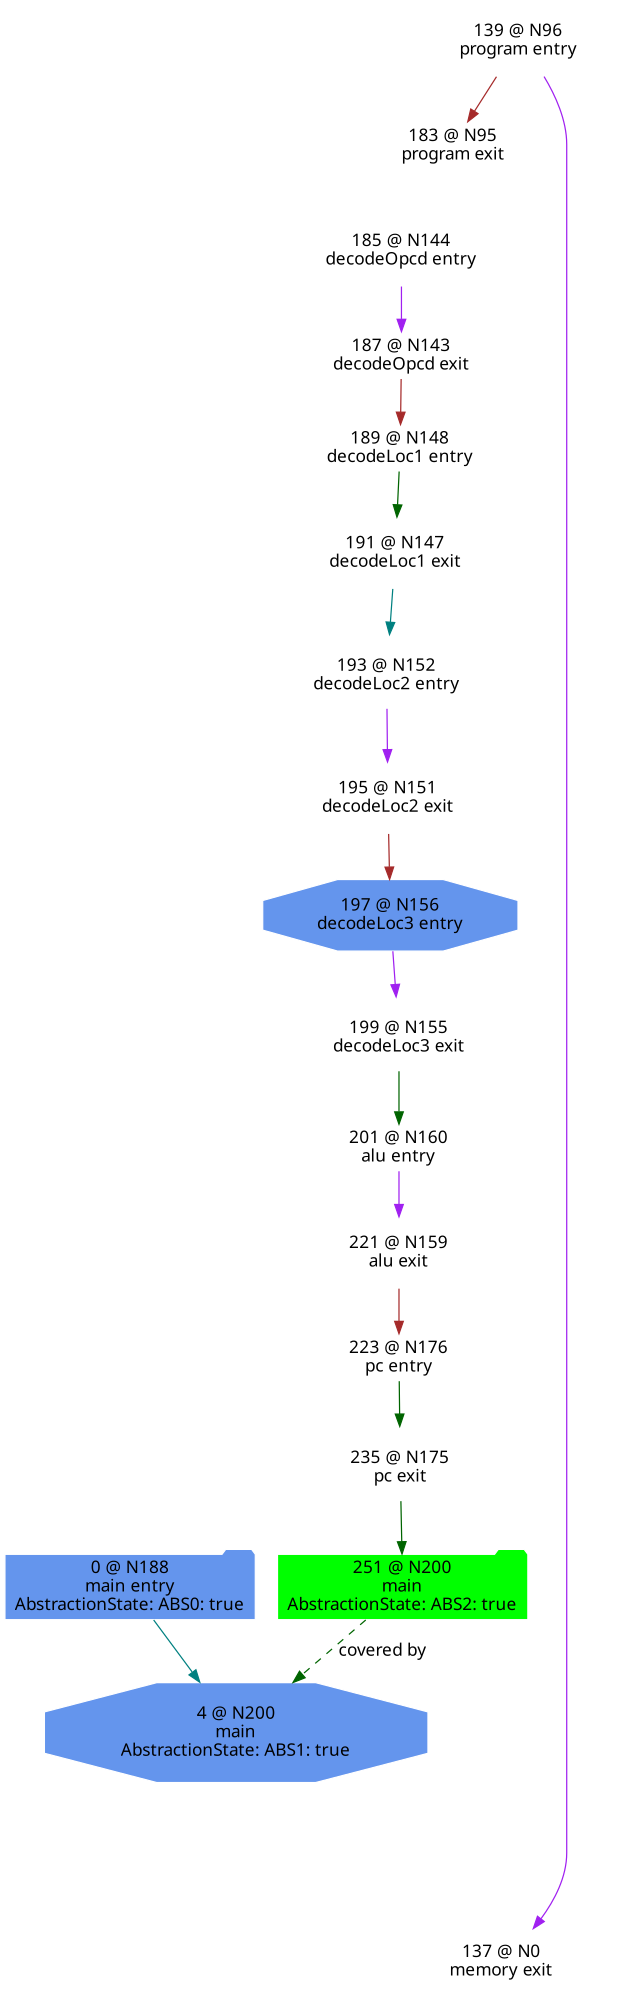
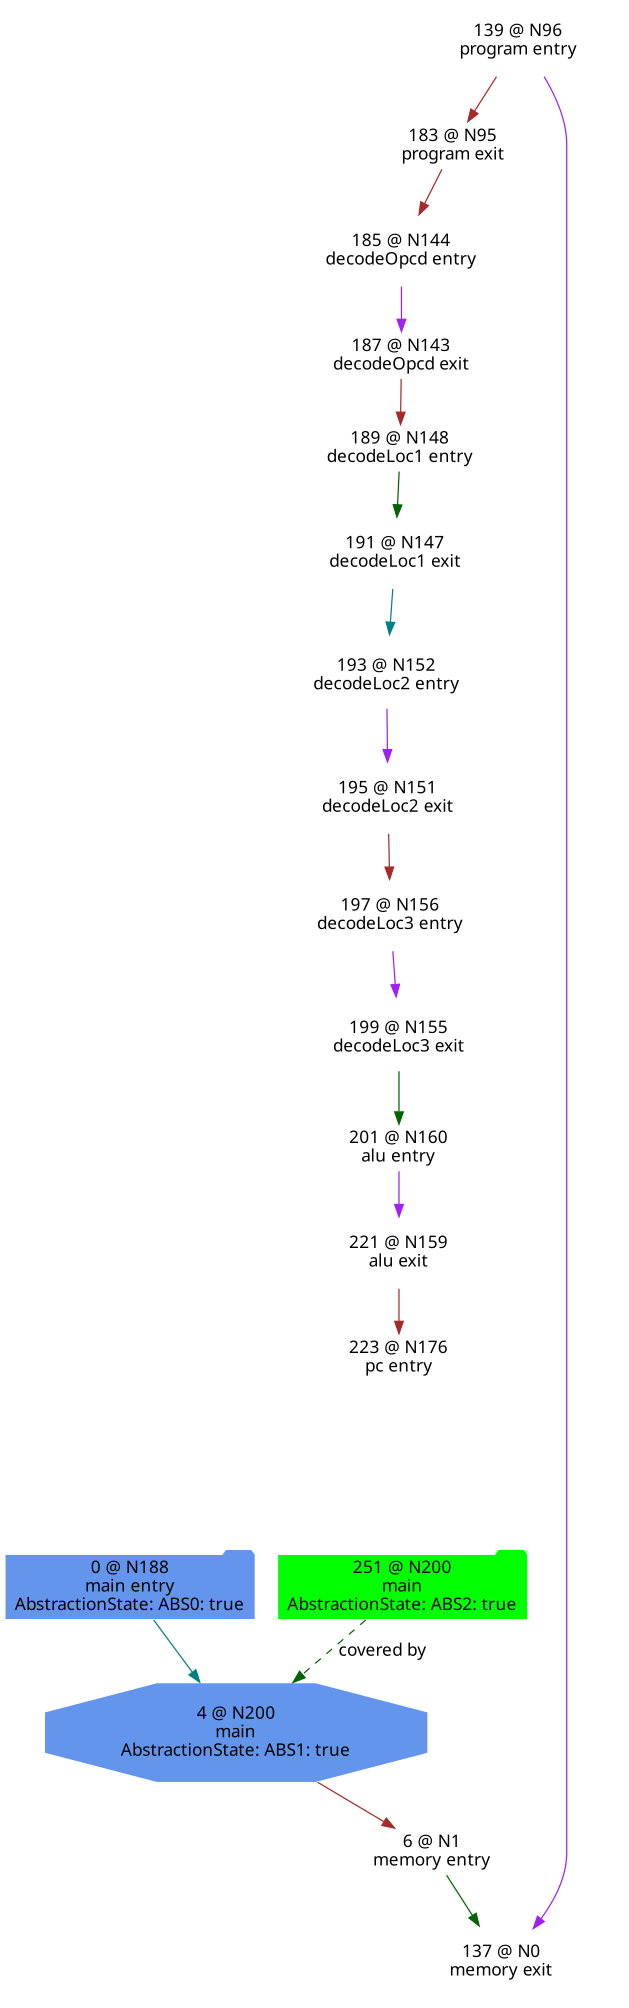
edge "183 @ N95 program exit" -> "185 @ N144 decodeOpcd entry": added
node "197 @ N156 decodeLoc3 entry": fillcolor cornflowerblue -> white
node "235 @ N175 pc exit": removed
node "6 @ N1 memory entry": added
